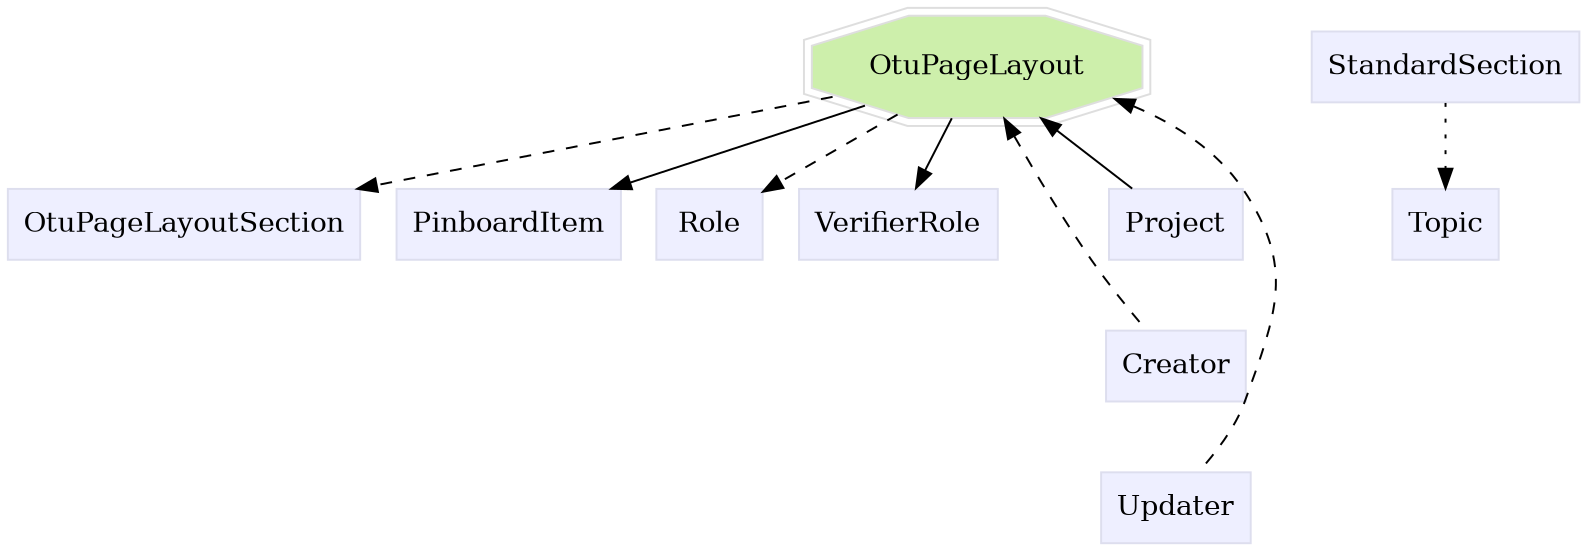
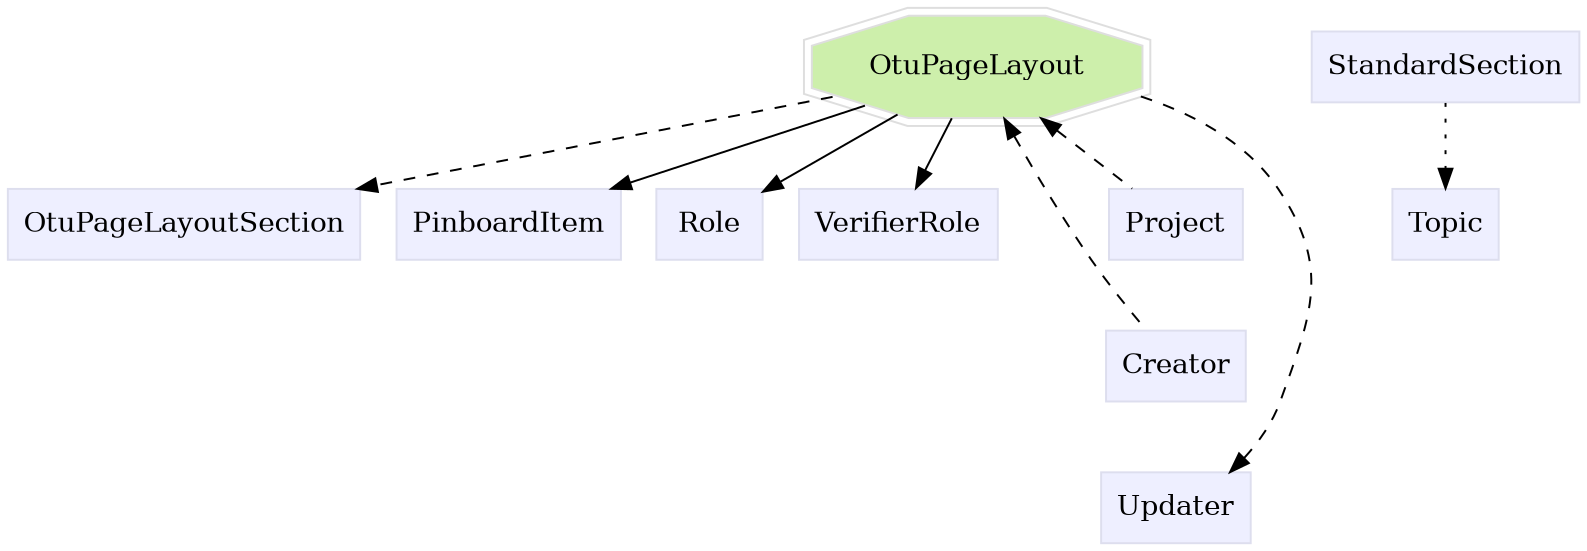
edge "OtuPageLayout" -> "Role": style dashed -> solid
edge "Project" -> "OtuPageLayout": style solid -> dashed
edge "Updater" -> "OtuPageLayout": reversed
